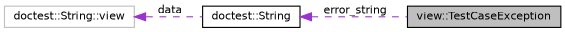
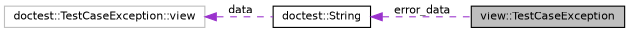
edge "view::TestCaseException" -> "doctest::String": label " error_string" -> " error_data"
node "doctest::String::view": label "doctest::String::view" -> "doctest::TestCaseException::view"
